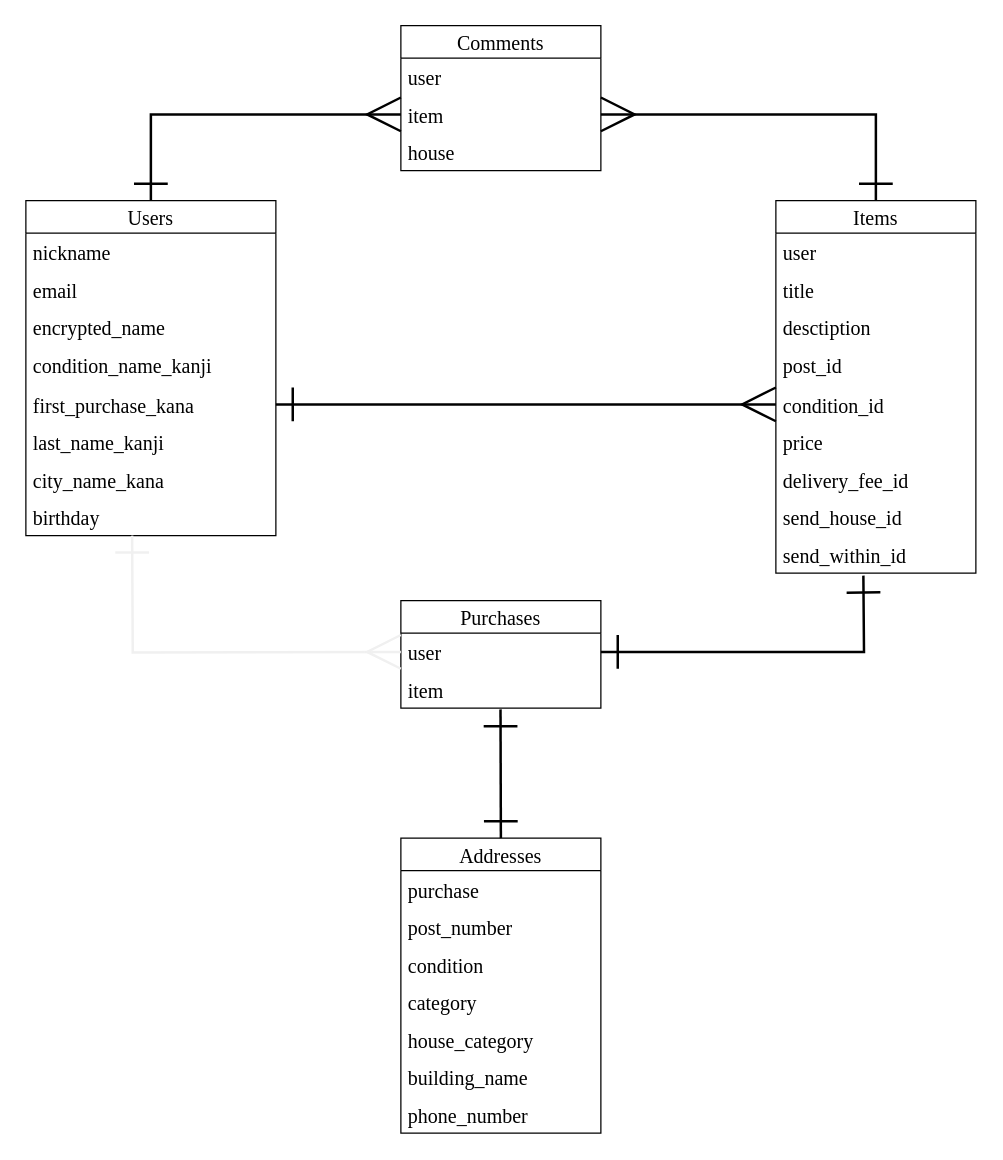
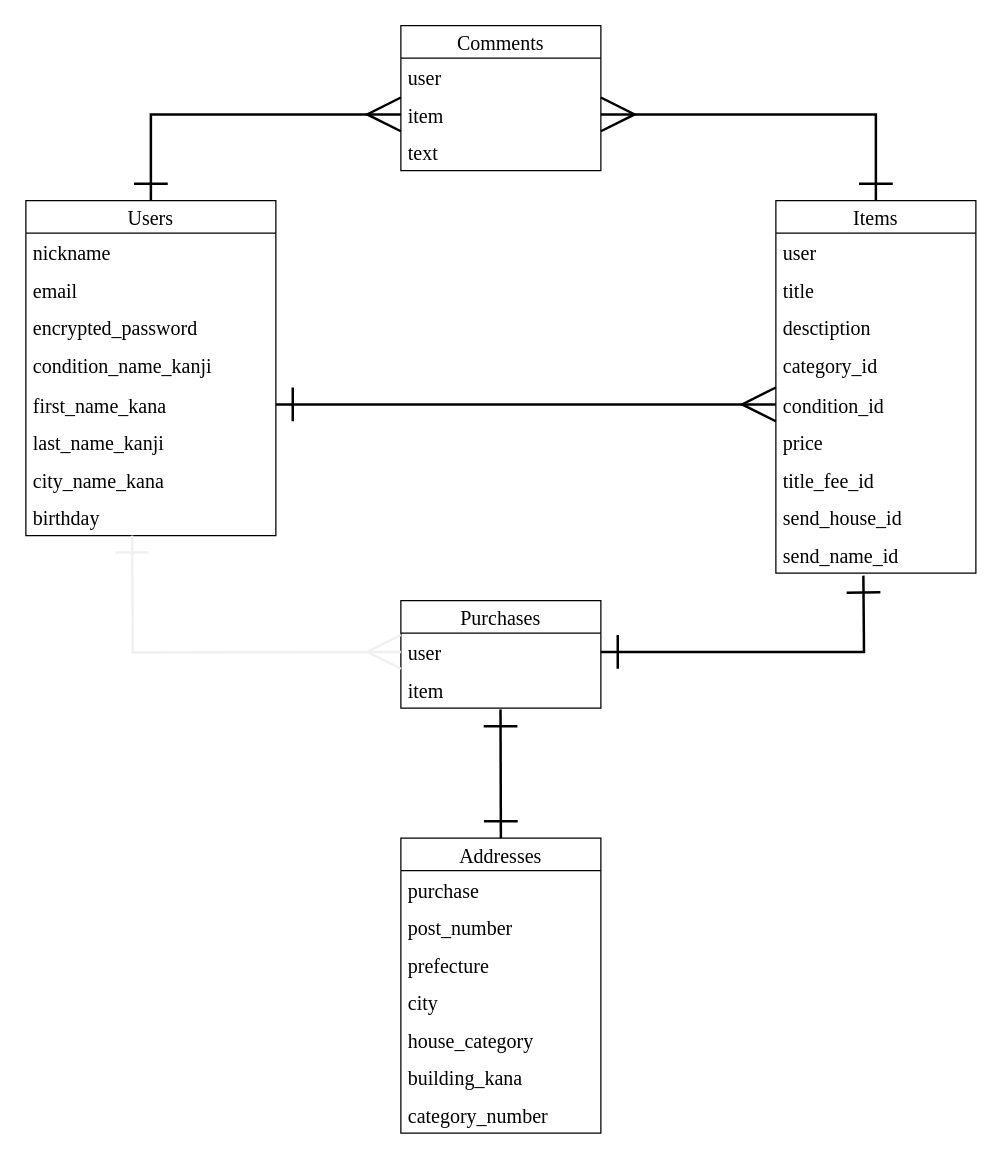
node "house": label "house" -> "text"
node "encrypted_name": label "encrypted_name" -> "encrypted_password"
node "post_id": label "post_id" -> "category_id"
node "first_purchase_kana": label "first_purchase_kana" -> "first_name_kana"
node "delivery_fee_id": label "delivery_fee_id" -> "title_fee_id"
node "send_within_id": label "send_within_id" -> "send_name_id"
node "condition": label "condition" -> "prefecture"
node "category": label "category" -> "city"
node "building_name": label "building_name" -> "building_kana"
node "phone_number": label "phone_number" -> "category_number"
